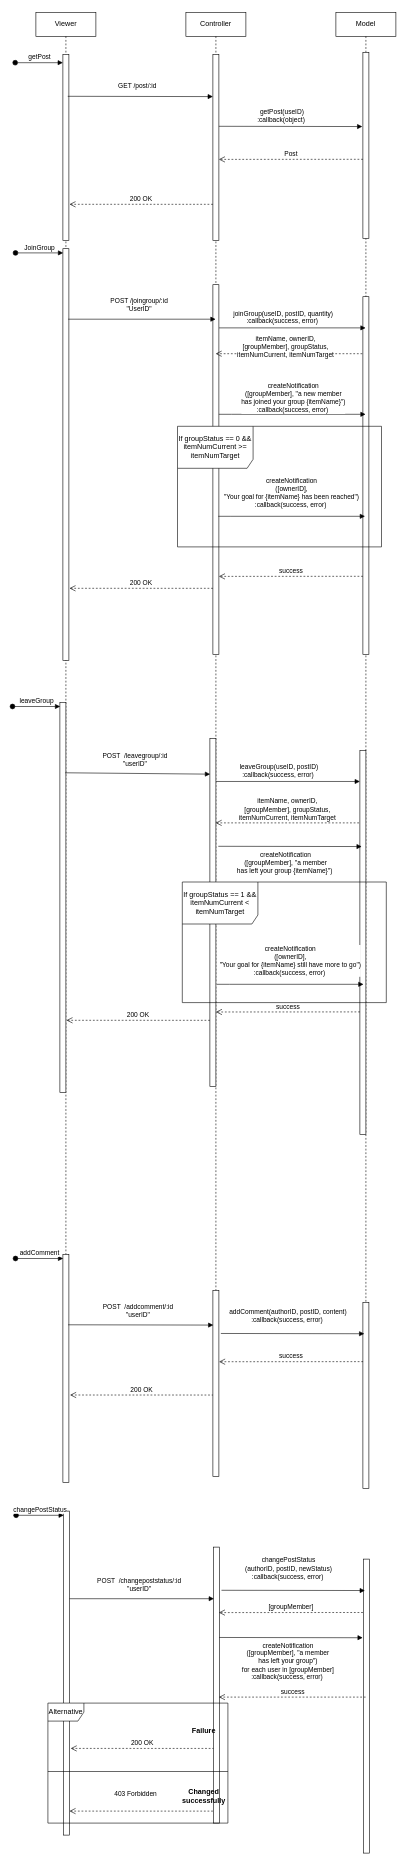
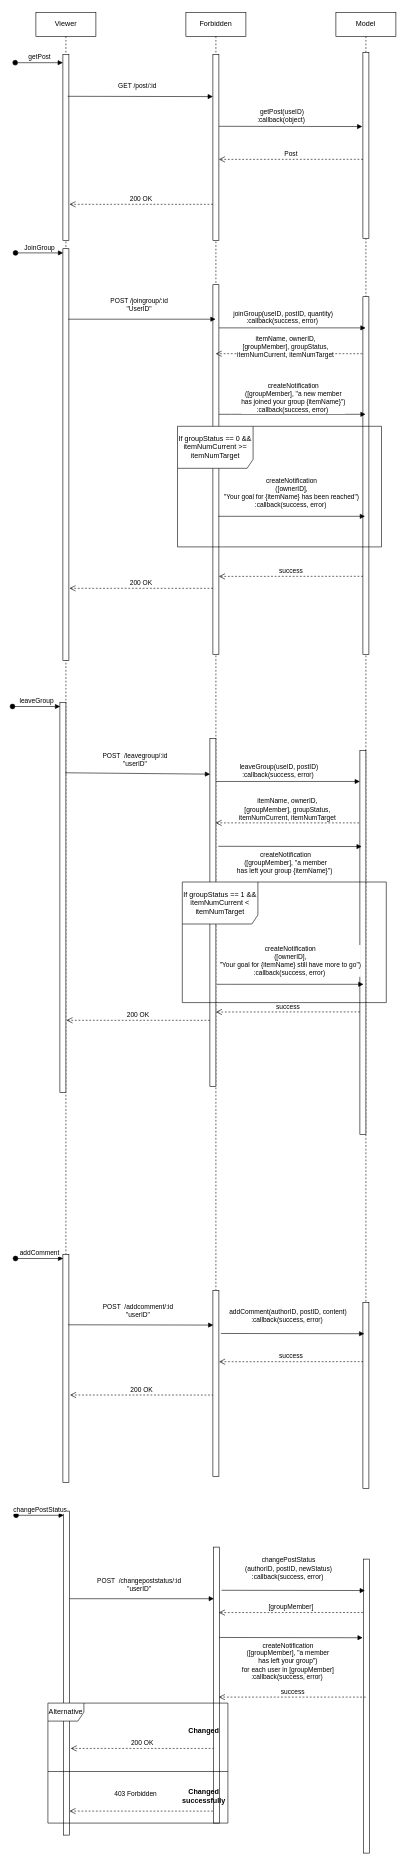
node "Controller": label "Controller" -> "Forbidden"
node "Failure": label "Failure" -> "Changed"
